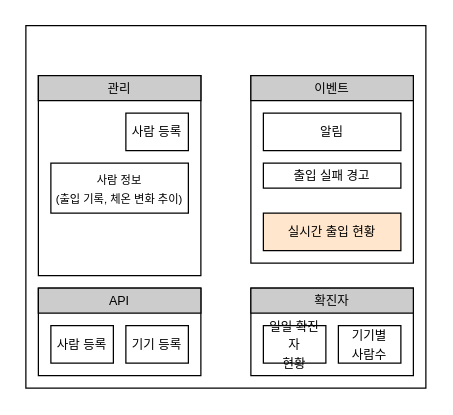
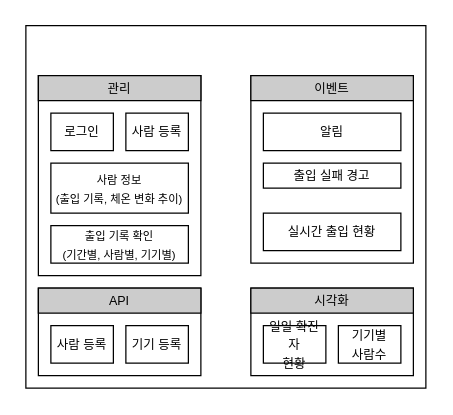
node "로그인": added
node "실시간 출입 현황": fillcolor #ffe6cc -> #ffffff
node "출입 기록 확인 (기간별, 사람별, 기기별)": added
node "확진자": label "확진자" -> "시각화"
